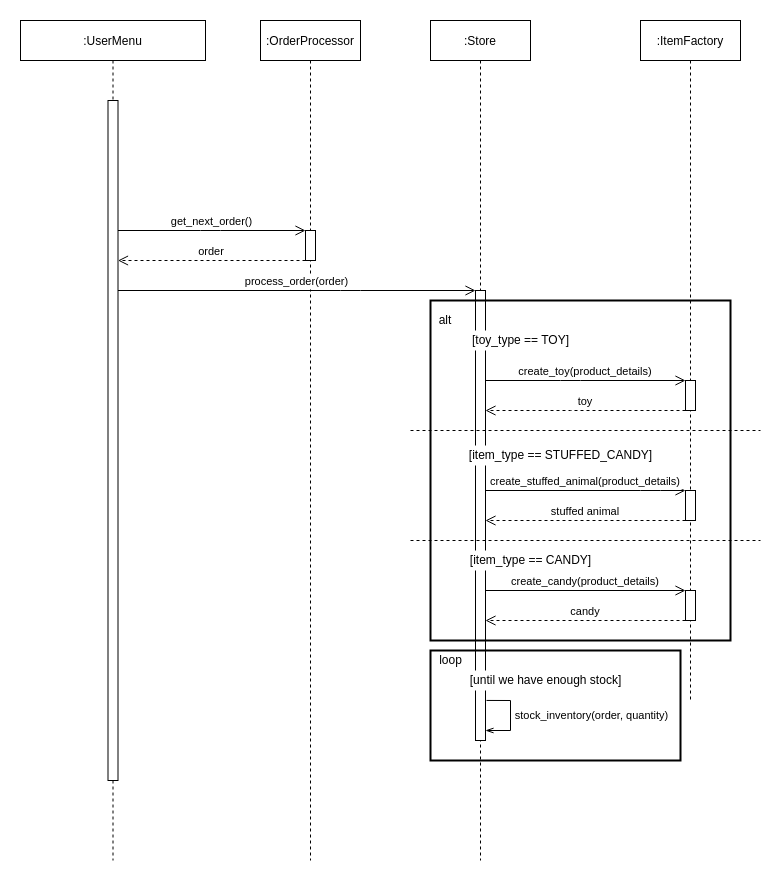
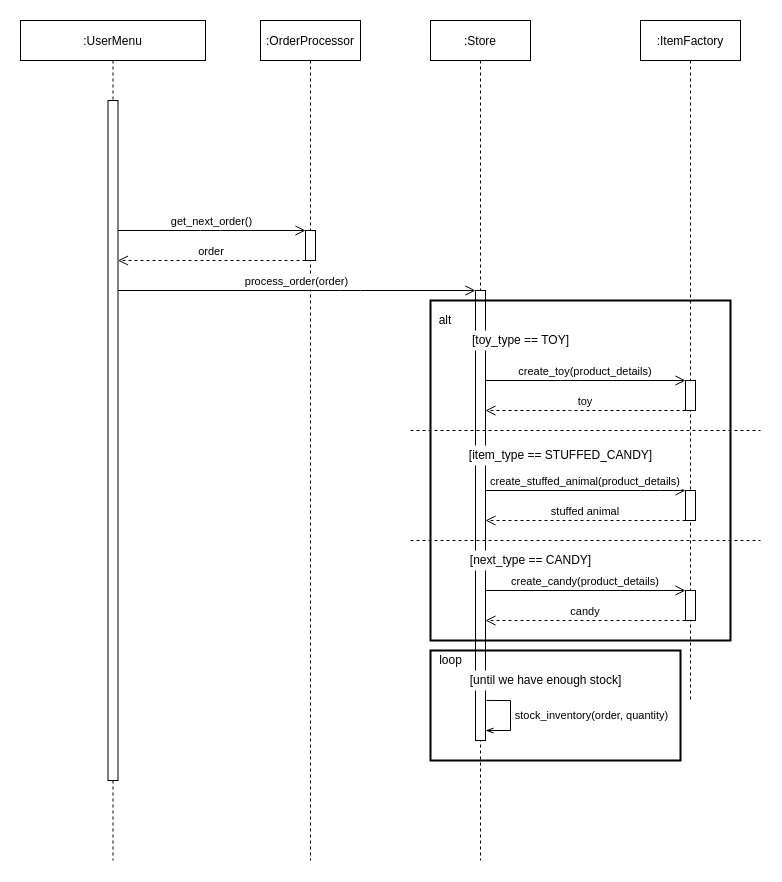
node "[item_type == CANDY]": label "[item_type == CANDY]" -> "[next_type == CANDY]"
